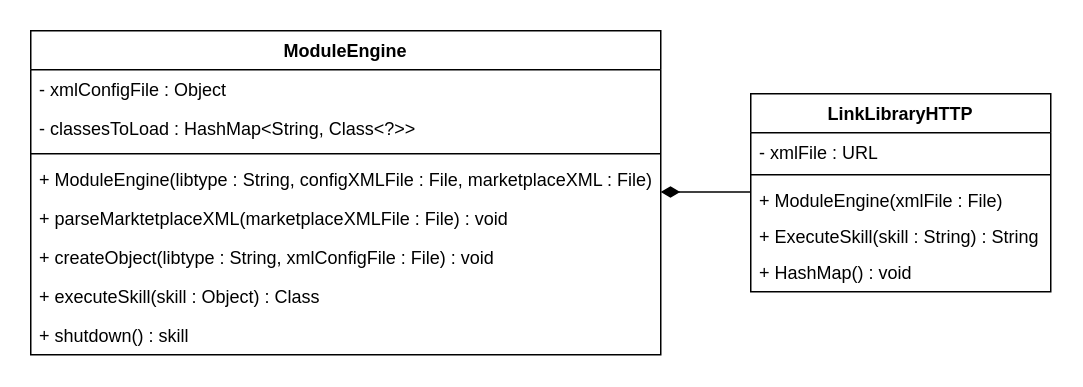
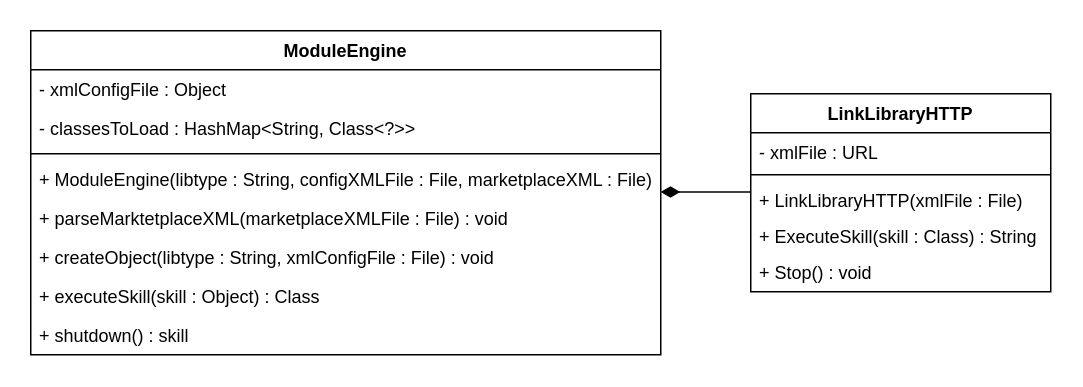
node "+ ModuleEngine(xmlFile : File)": label "+ ModuleEngine(xmlFile : File)" -> "+ LinkLibraryHTTP(xmlFile : File)"
node "+ ExecuteSkill(skill : String) : String": label "+ ExecuteSkill(skill : String) : String" -> "+ ExecuteSkill(skill : Class) : String"
node "+ HashMap() : void": label "+ HashMap() : void" -> "+ Stop() : void"
